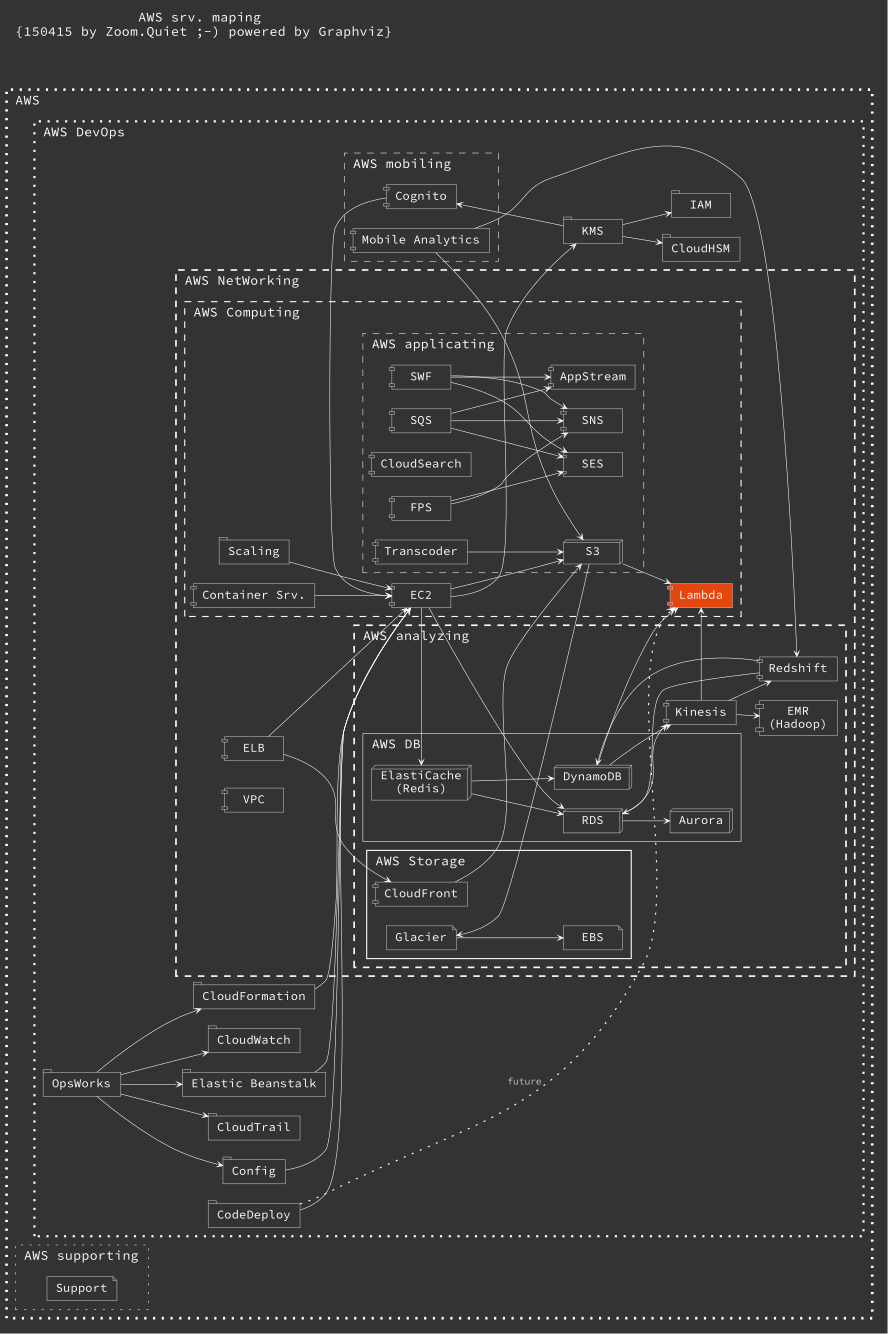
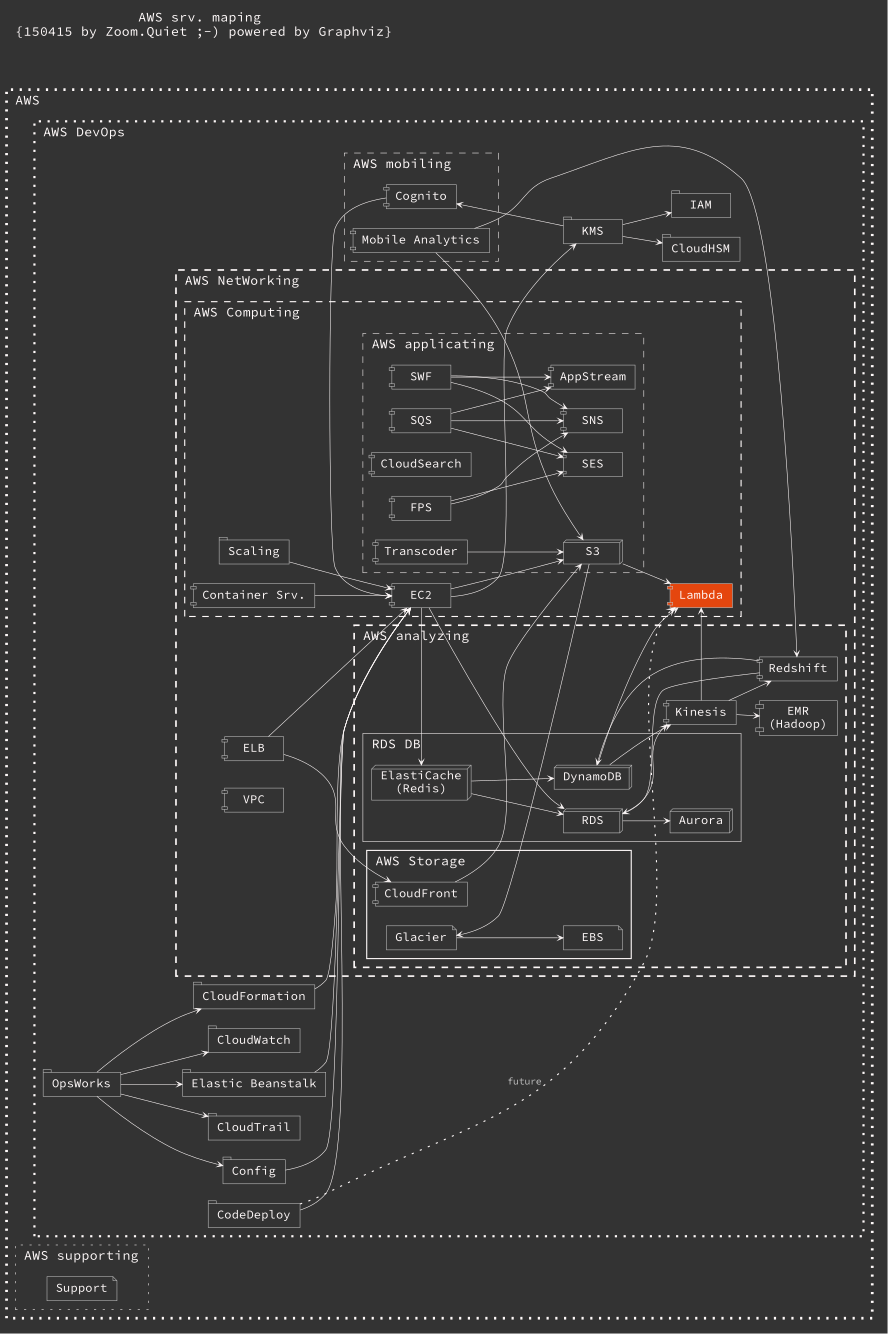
cluster "AWS DB": label "AWS DB" -> "RDS DB"
